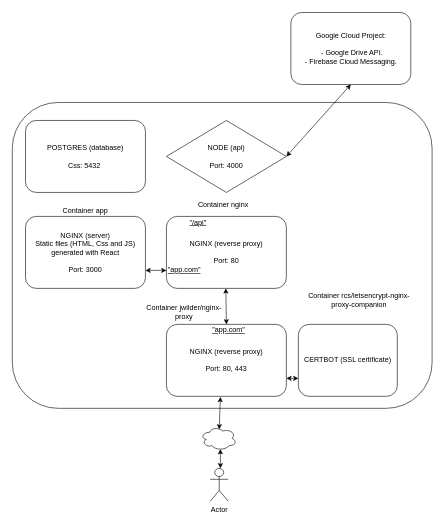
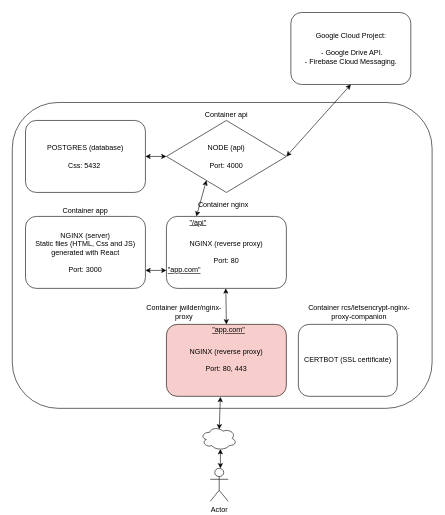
node "Container api": added
edge "POSTGRES (database) Css: 5432" -- "NODE (api) Port: 4000": added
edge "NODE (api) Port: 4000" -- "NGINX (reverse proxy) Port: 80": added
node "Container rcs/letsencrypt-nginx-proxy-companion": moved (359, 300) -> (359, 312)
node "NGINX (reverse proxy) Port: 80, 443": fillcolor #ffffff -> #f8cecc
edge "NGINX (reverse proxy) Port: 80, 443" -- "CERTBOT (SSL certificate)": removed
